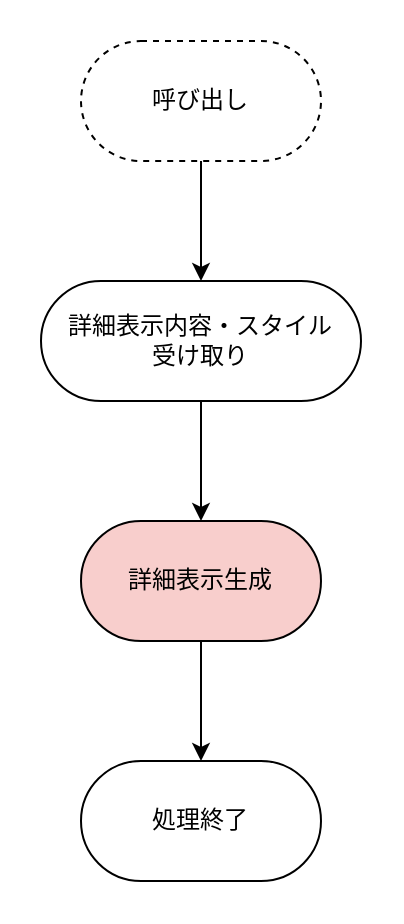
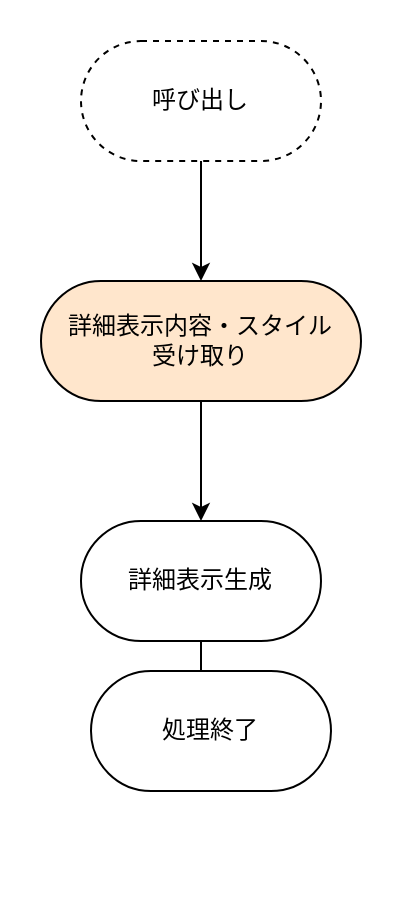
node "詳細表示内容・スタイル 受け取り": fillcolor #ffffff -> #ffe6cc
node "詳細表示生成": fillcolor #f8cecc -> #ffffff
node "処理終了": moved (201, 821) -> (211, 731)
